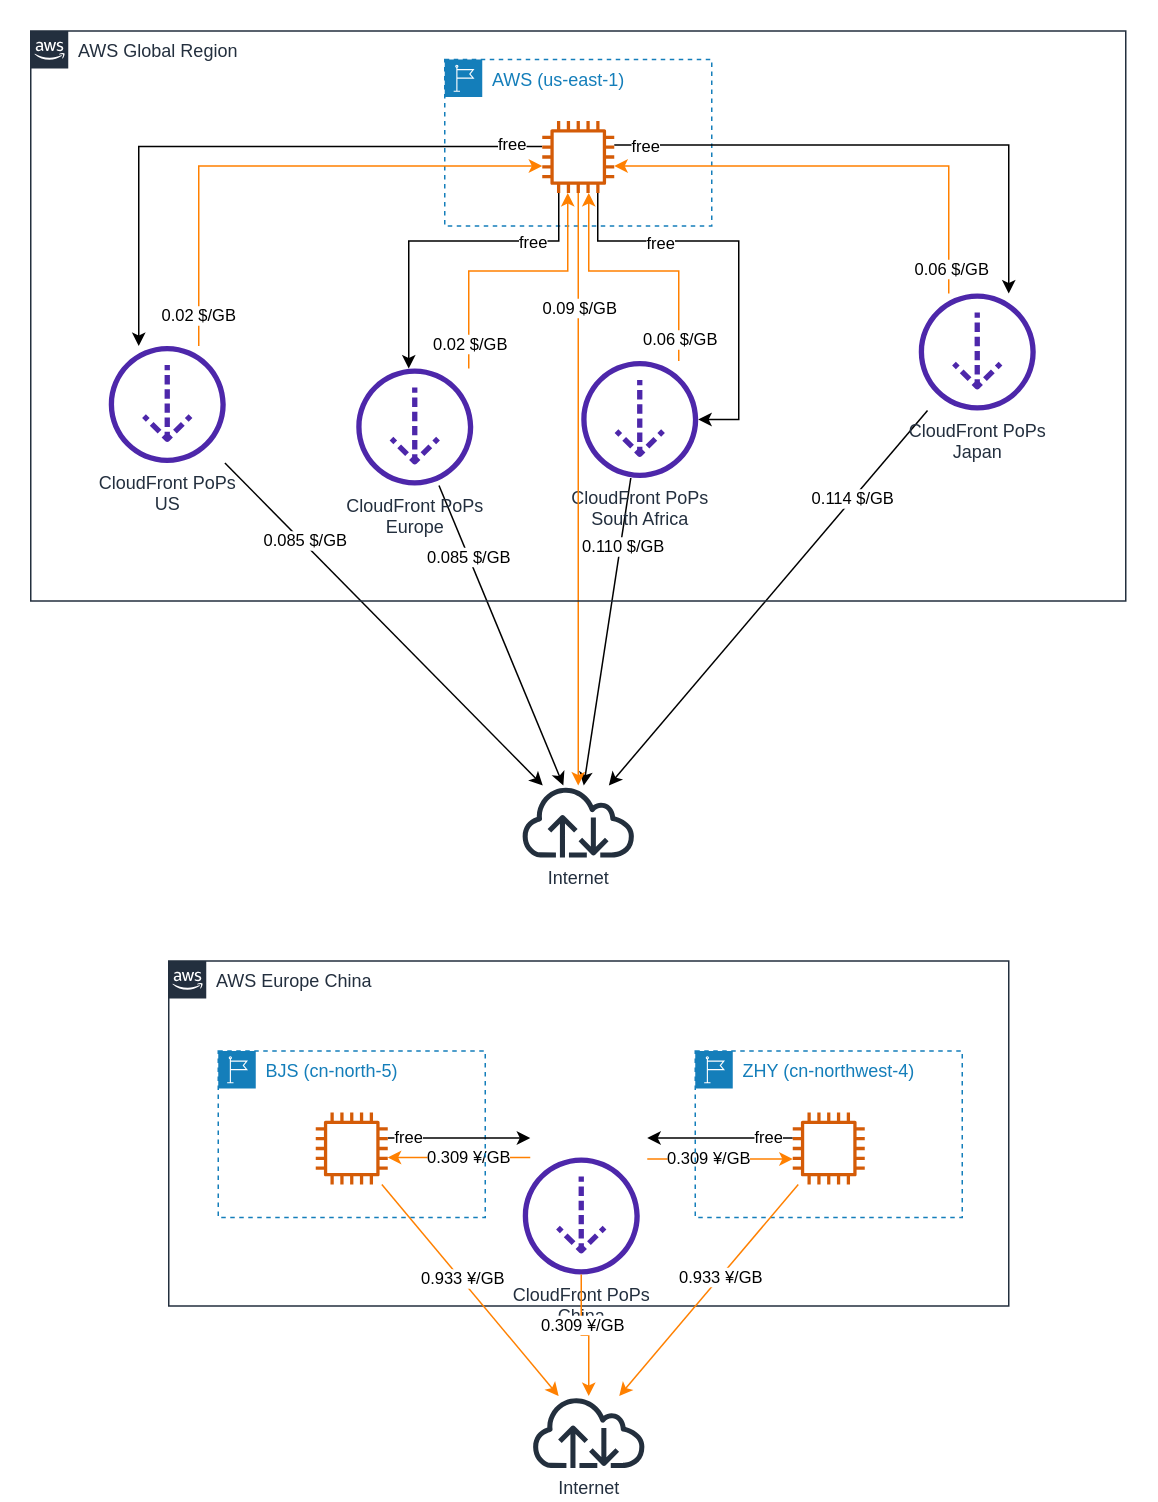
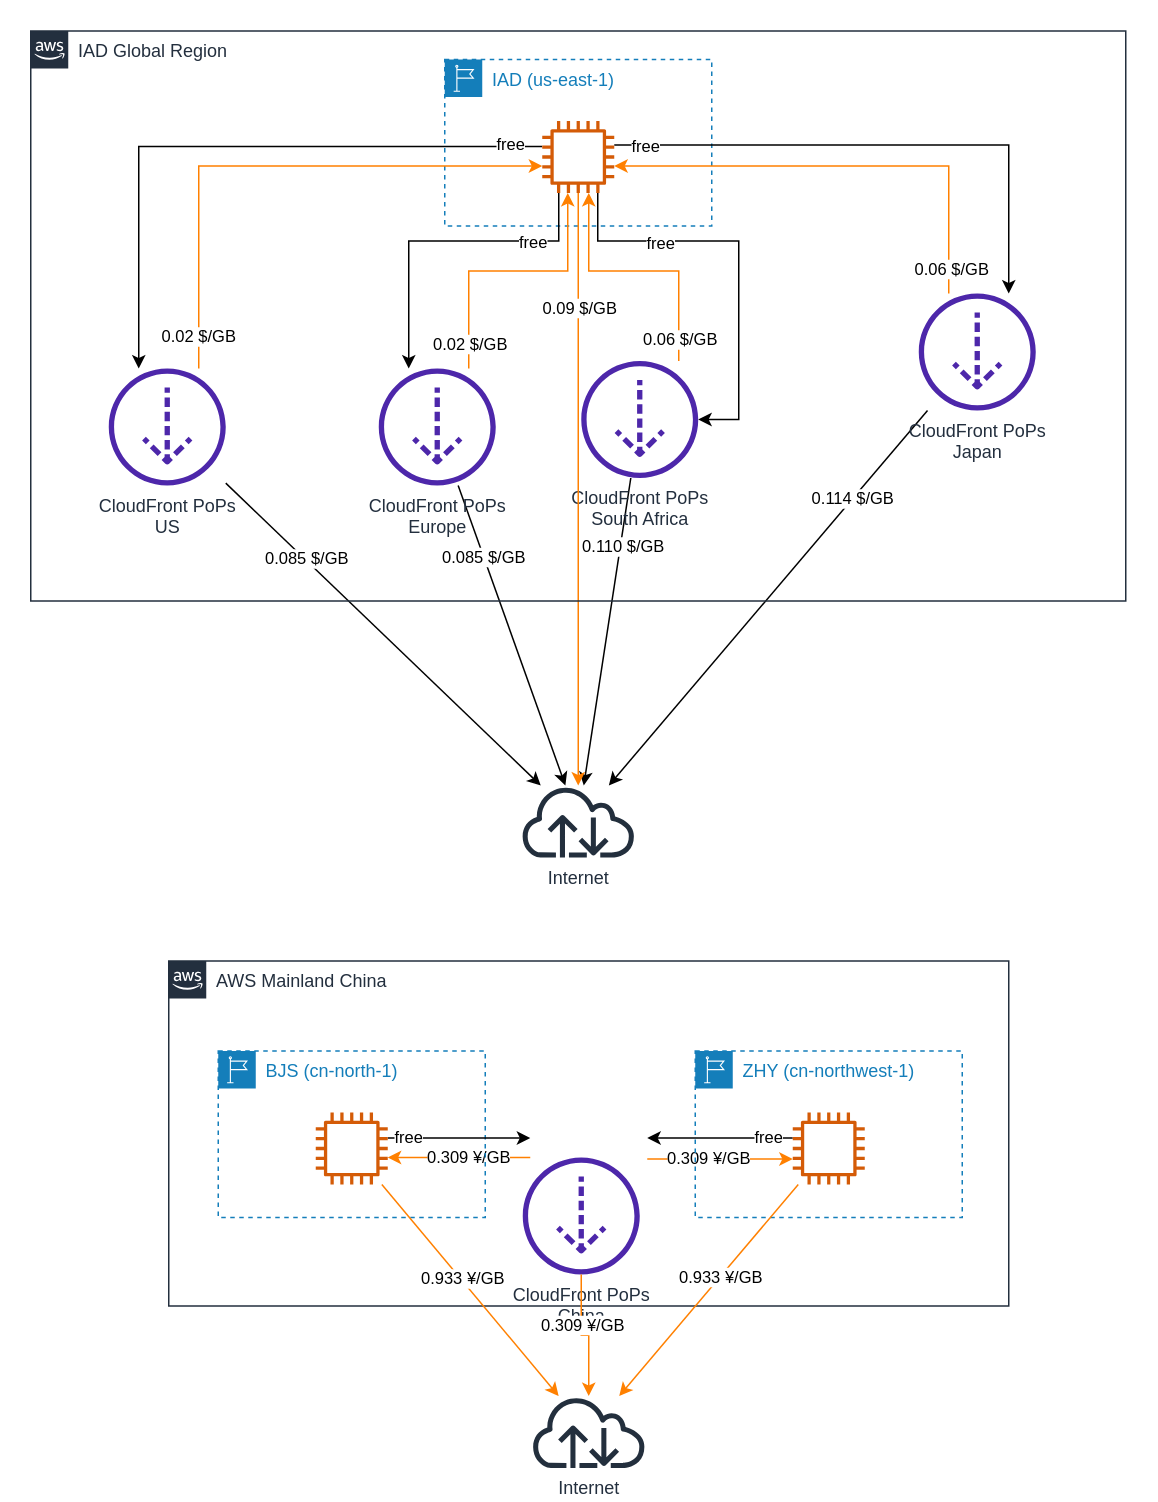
node "AWS Global Region": label "AWS Global Region" -> "IAD Global Region"
node "AWS (us-east-1)": label "AWS (us-east-1)" -> "IAD (us-east-1)"
node "CloudFront PoPs US": moved (167, 404) -> (167, 427)
node "CloudFront PoPs Europe": moved (415, 427) -> (437, 427)
node "AWS Europe China": label "AWS Europe China" -> "AWS Mainland China"
node "BJS (cn-north-5)": label "BJS (cn-north-5)" -> "BJS (cn-north-1)"
node "ZHY (cn-northwest-4)": label "ZHY (cn-northwest-4)" -> "ZHY (cn-northwest-1)"
